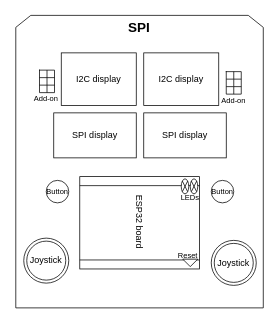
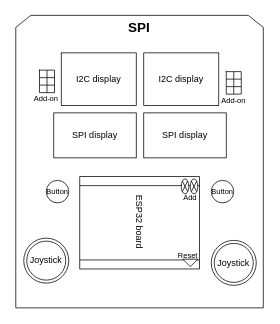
node "LEDs": label "LEDs" -> "Add"
